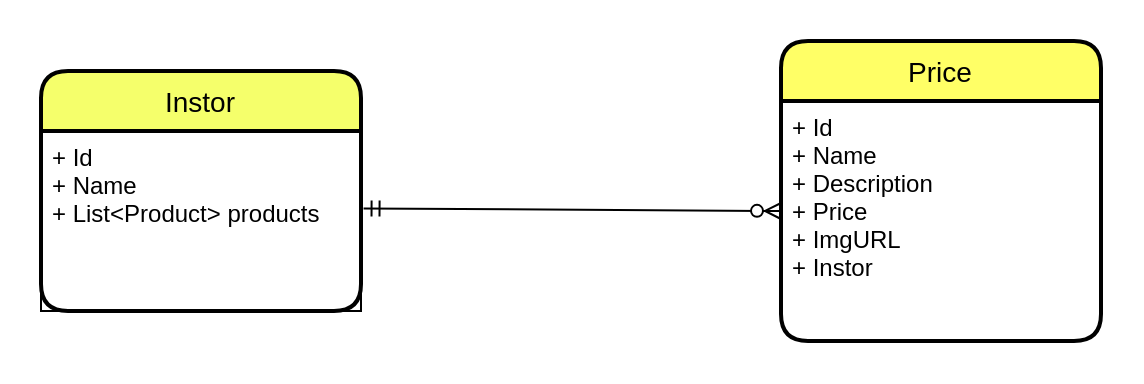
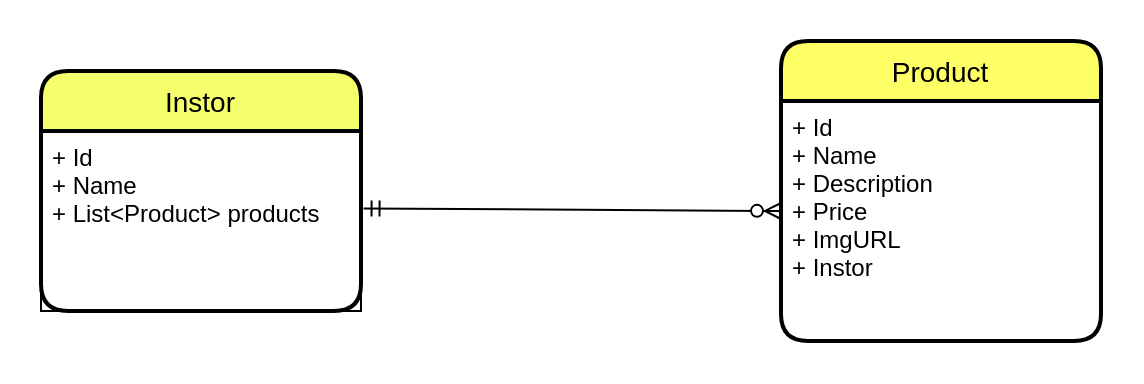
node "Price": label "Price" -> "Product"
